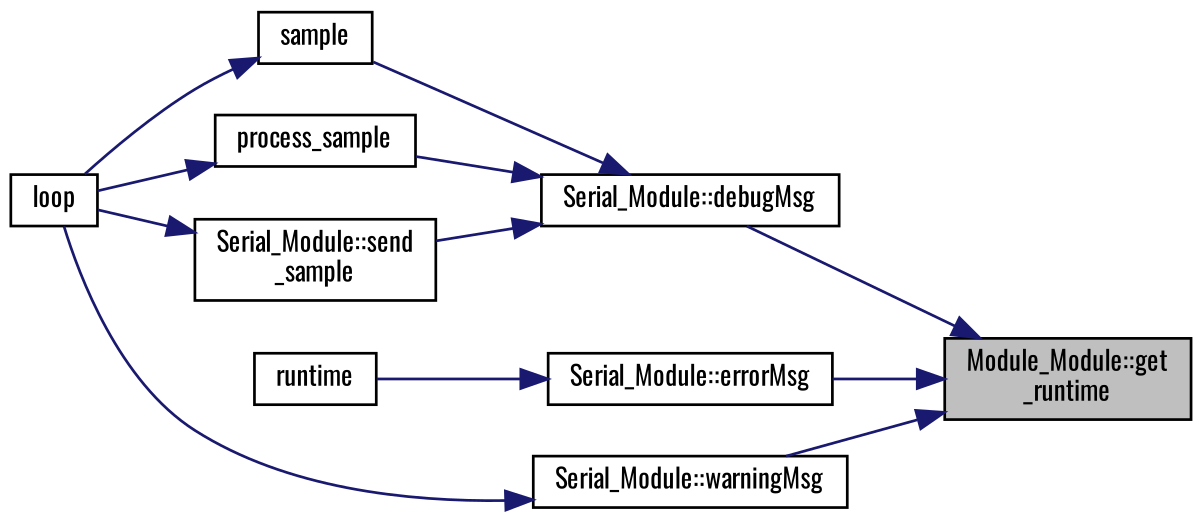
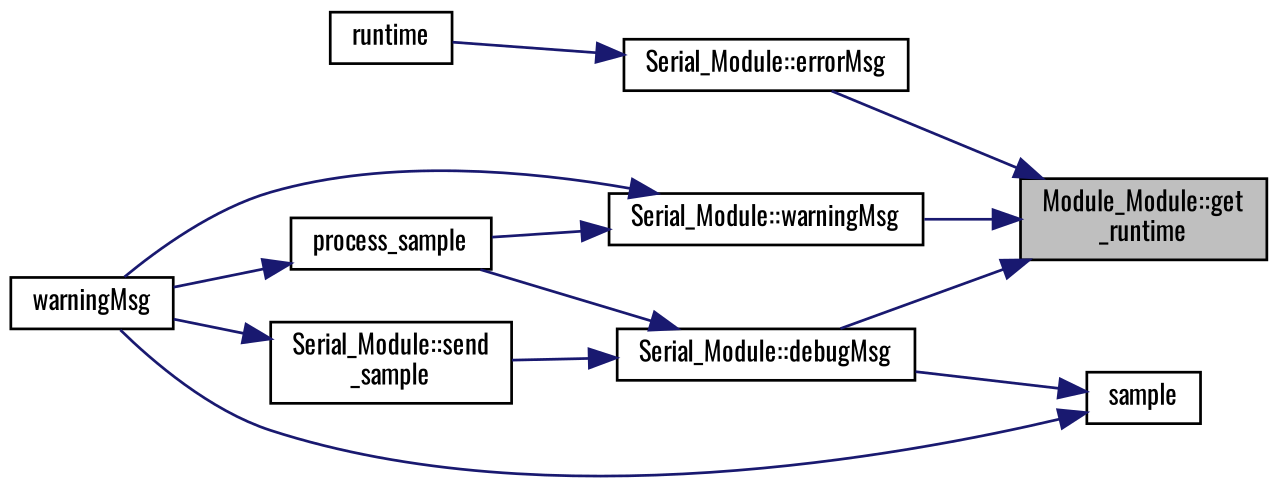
edge "sample" -> "Serial_Module::debugMsg": reversed
node "loop": label "loop" -> "warningMsg"
edge "process_sample" -> "Serial_Module::warningMsg": added
